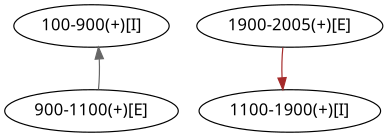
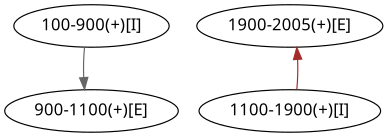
edge "1900-2005(+)[E]" -> "1100-1900(+)[I]": reversed
edge "900-1100(+)[E]" -> "100-900(+)[I]": reversed
